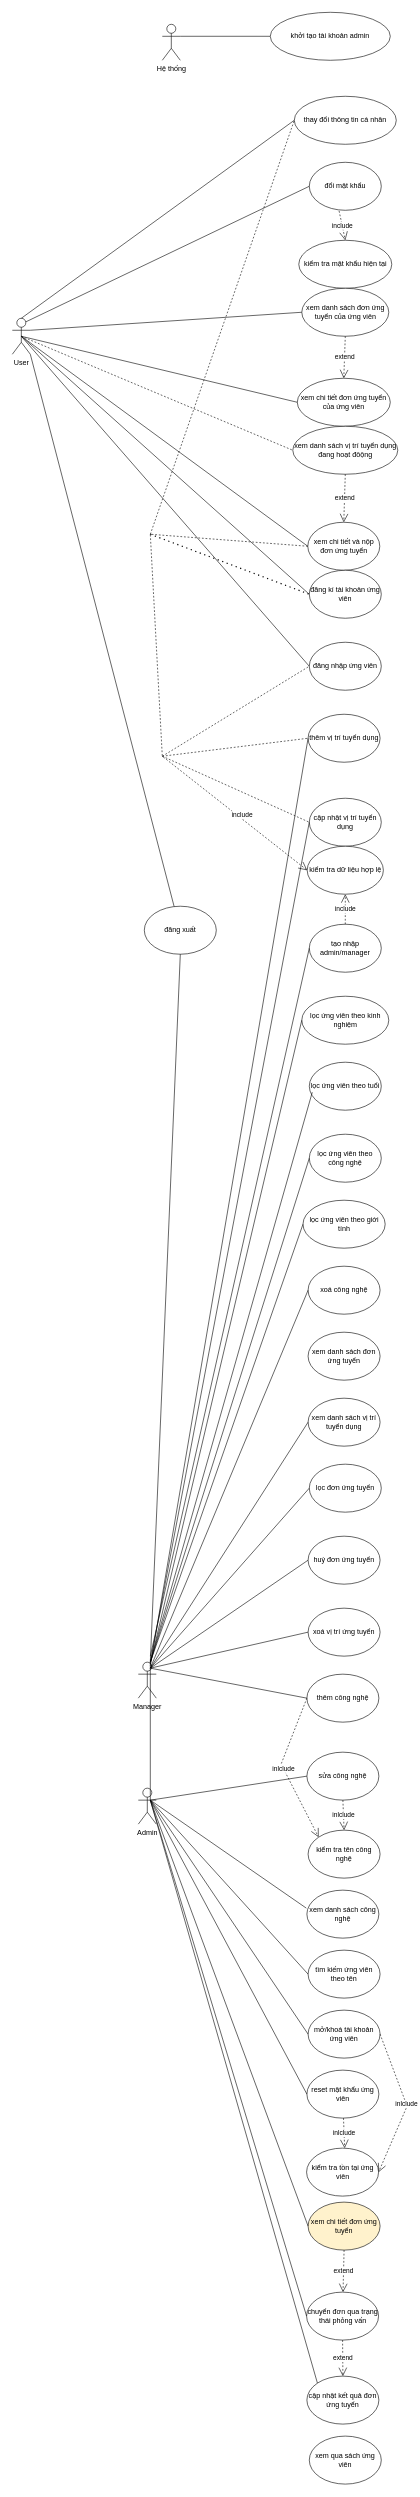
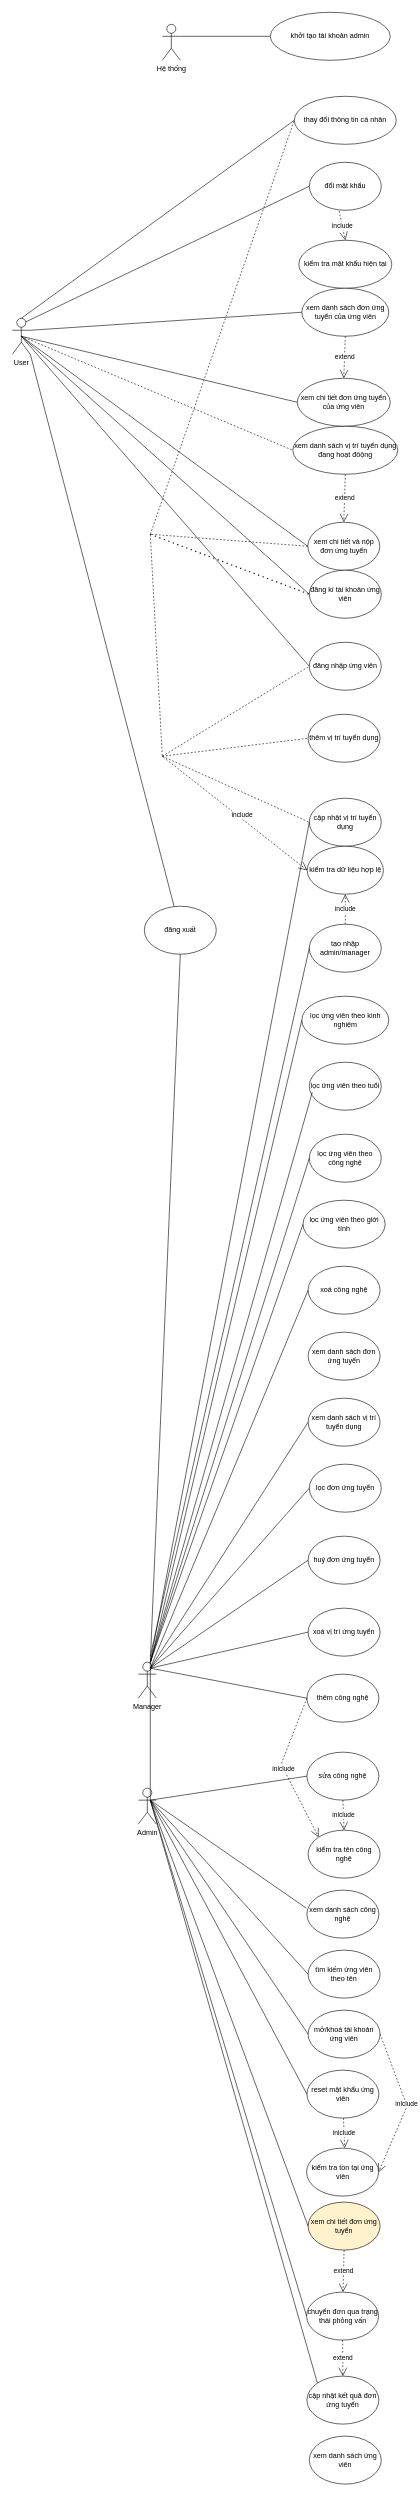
edge "thêm vị trí tuyển dụng" -- "Manager": removed
node "xem qua sách ứng viên": label "xem qua sách ứng viên" -> "xem danh sách ứng viên"
